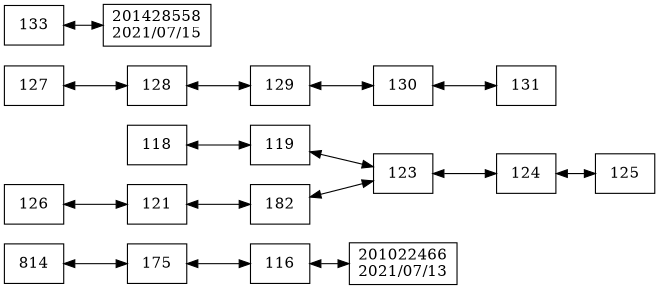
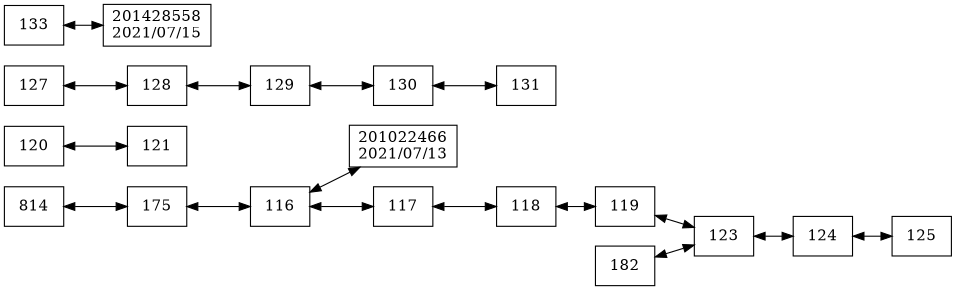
node "126": label "126" -> "120"
edge "121" -- "182": removed
node "117": added
